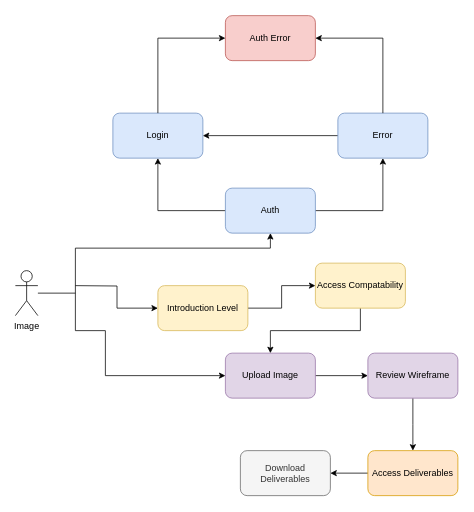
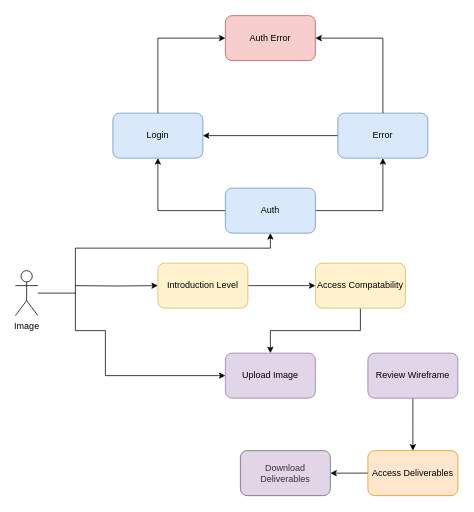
node "Introduction Level": moved (203, 308) -> (203, 285)
edge "Upload Image" -> "Review Wireframe": removed
node "Download Deliverables": fillcolor #f5f5f5 -> #e1d5e7
